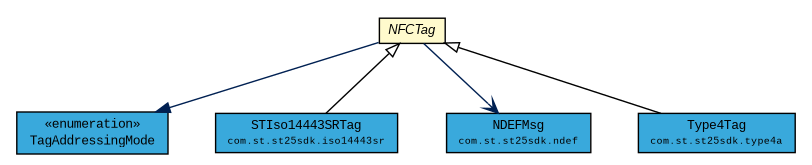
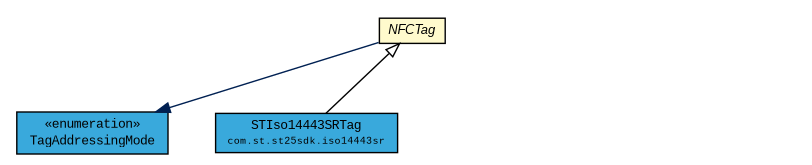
node "NDEFMsg": removed
node "Type4Tag": removed
